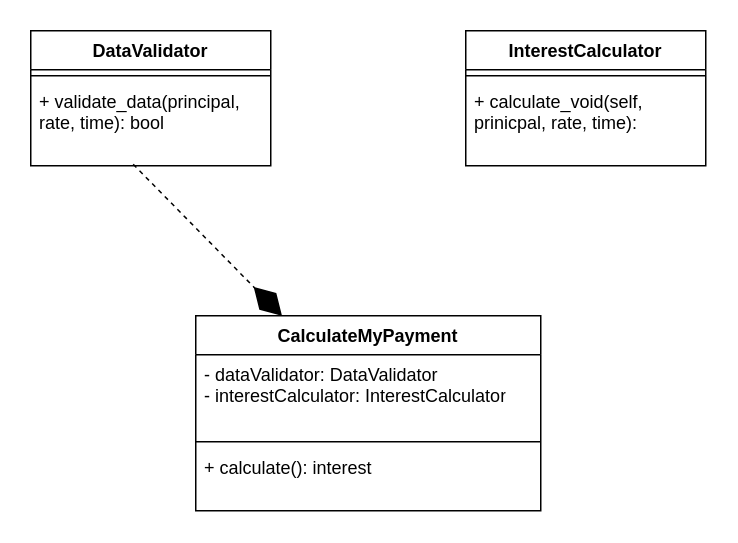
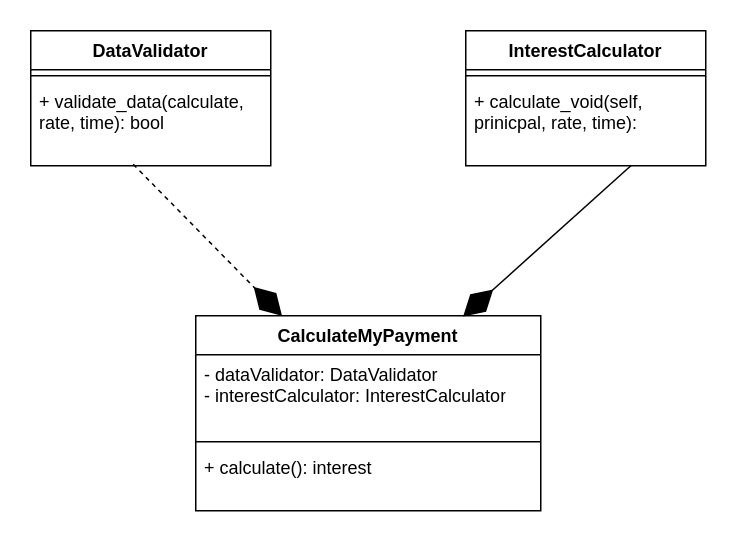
node "+ validate_data(principal, rate, time): bool": label "+ validate_data(principal, rate, time): bool" -> "+ validate_data(calculate, rate, time): bool"
edge "+ calculate_void(self, prinicpal, rate, time):" -> "CalculateMyPayment": added
